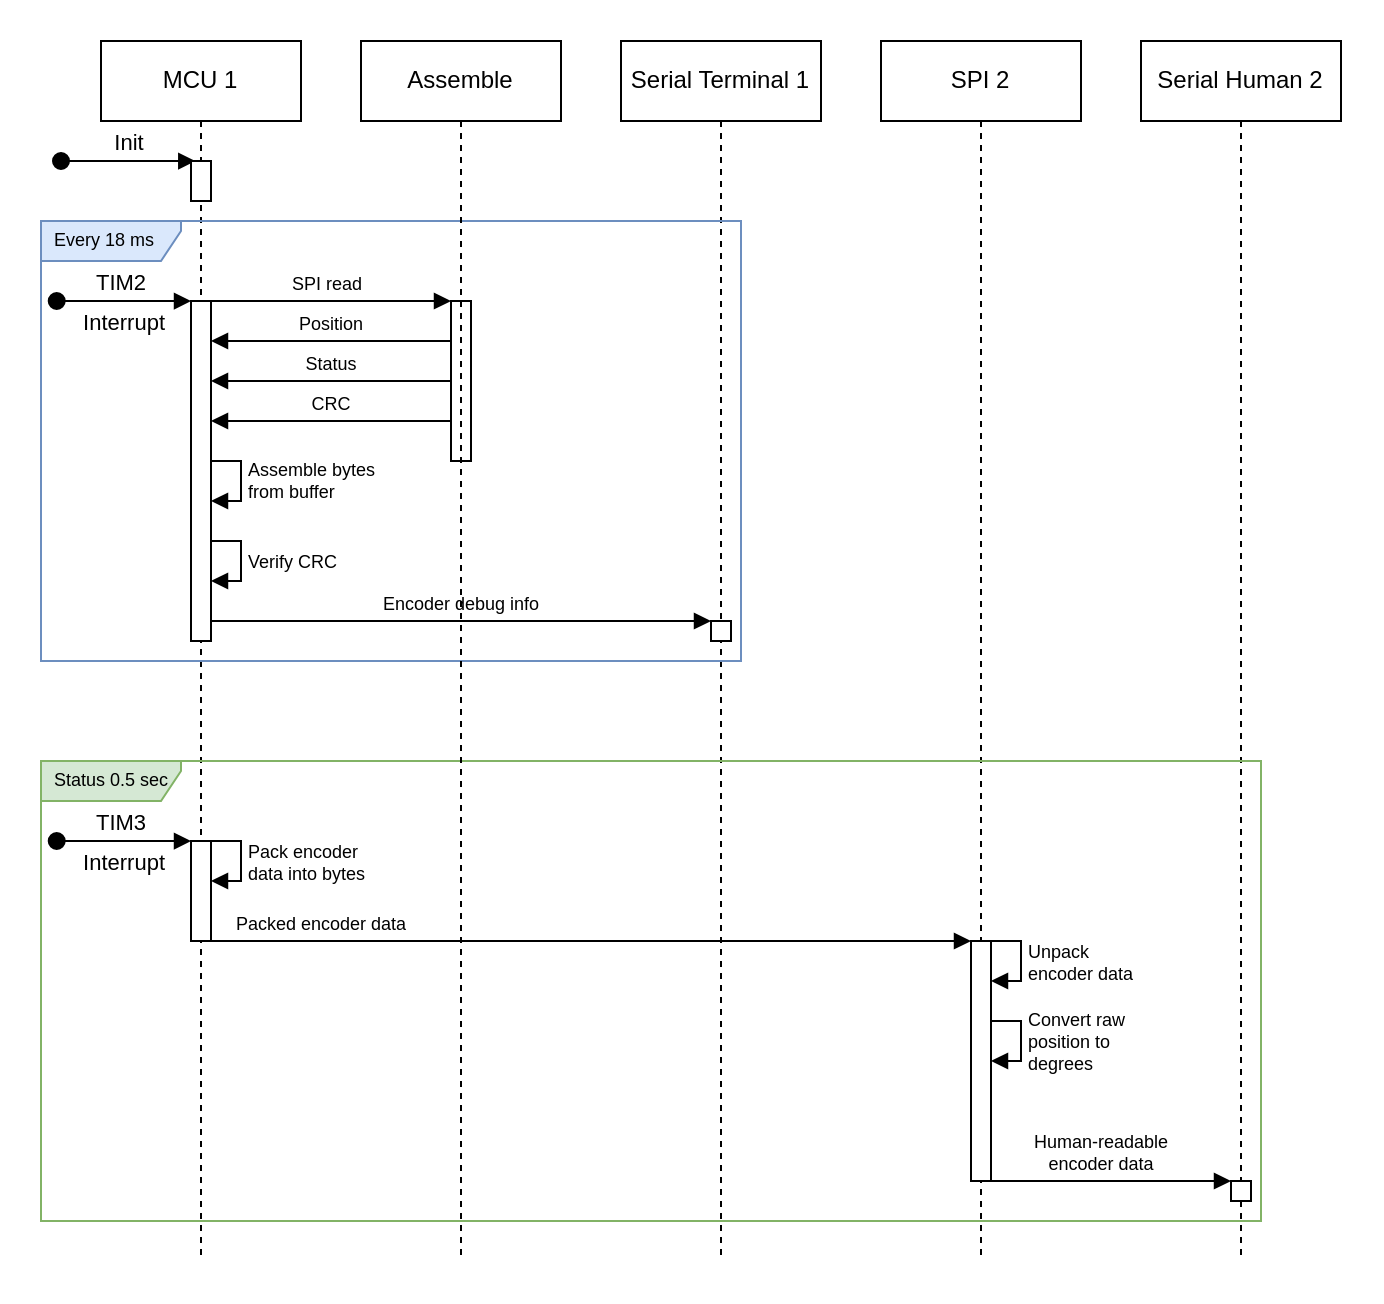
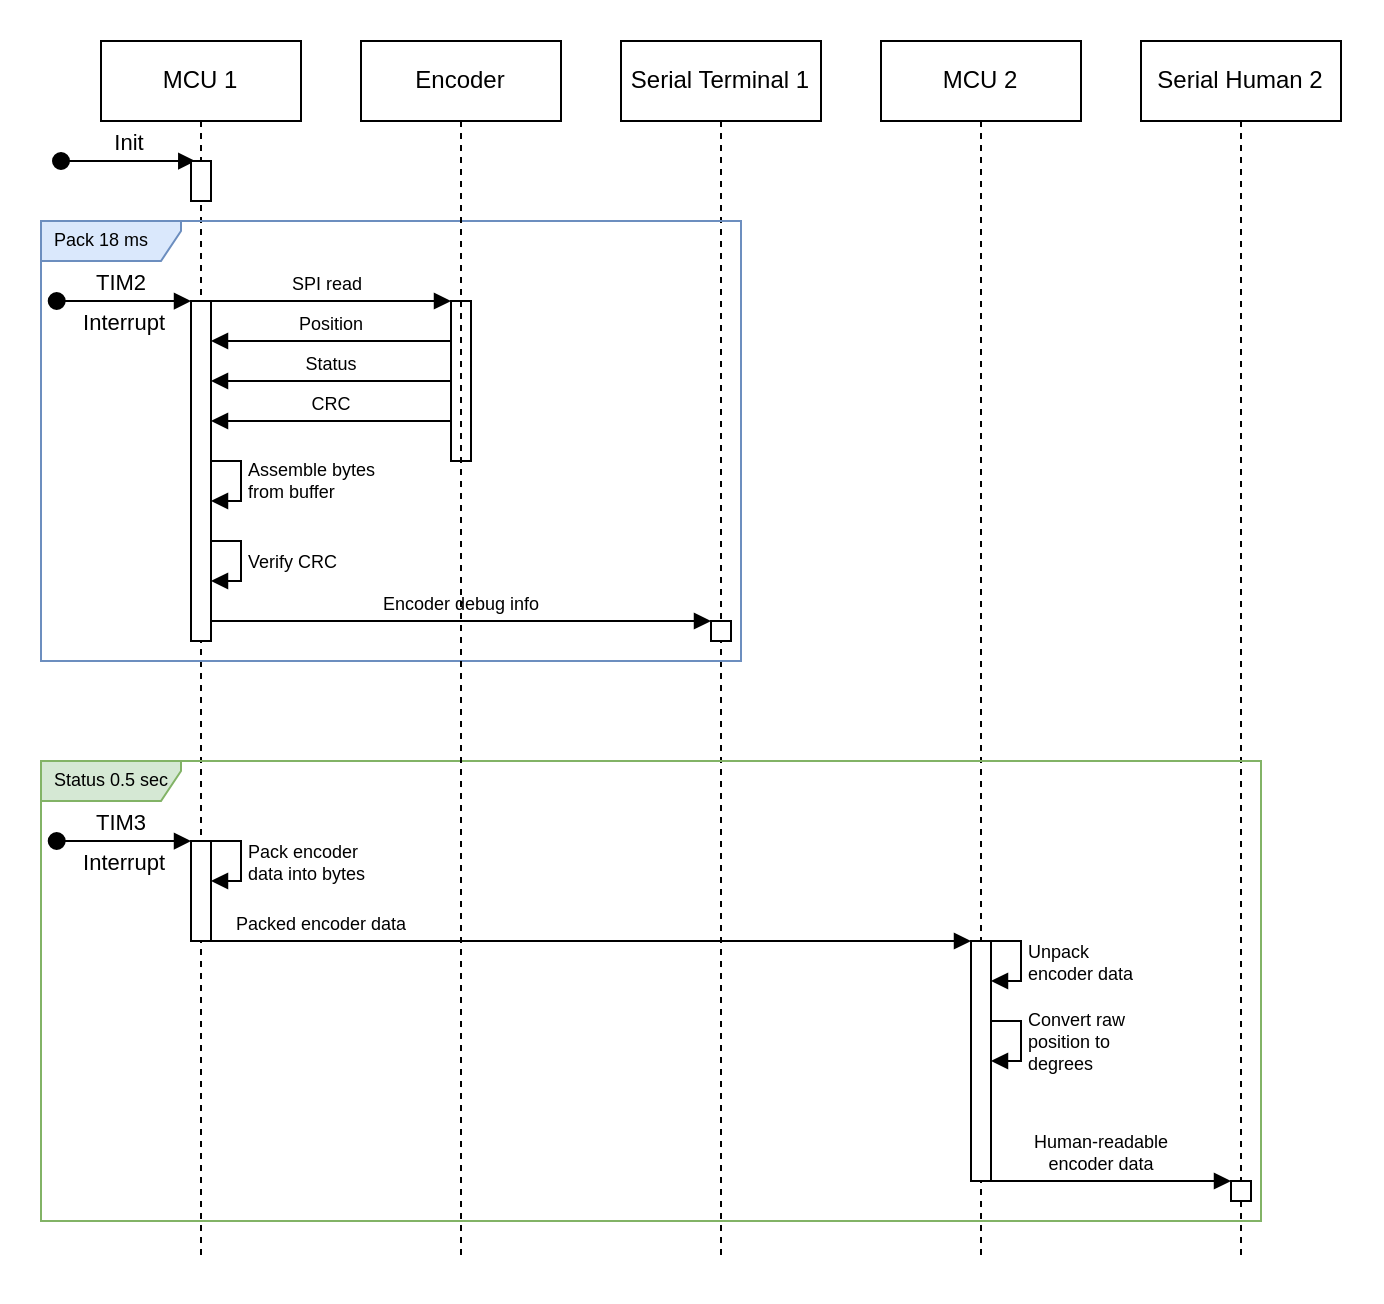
node "Assemble": label "Assemble" -> "Encoder"
node "SPI 2": label "SPI 2" -> "MCU 2"
node "Every 18 ms": label "Every 18 ms" -> "Pack 18 ms"
